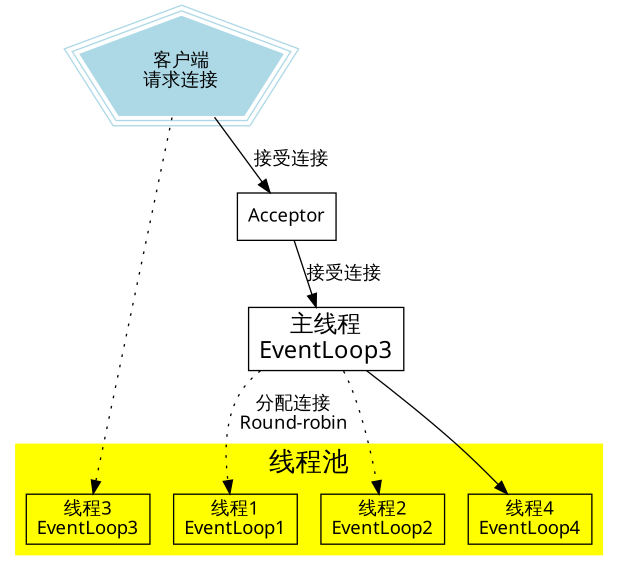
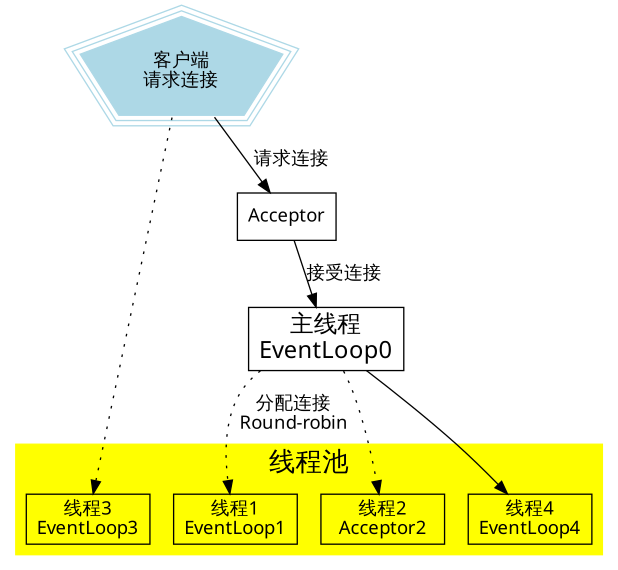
edge "客户端 请求连接" -> "Acceptor": label "接受连接" -> "请求连接"
node "主线程 EventLoop3": label "主线程 EventLoop3" -> "主线程 EventLoop0"
node "线程2 EventLoop2": label "线程2 EventLoop2" -> "线程2 Acceptor2"
